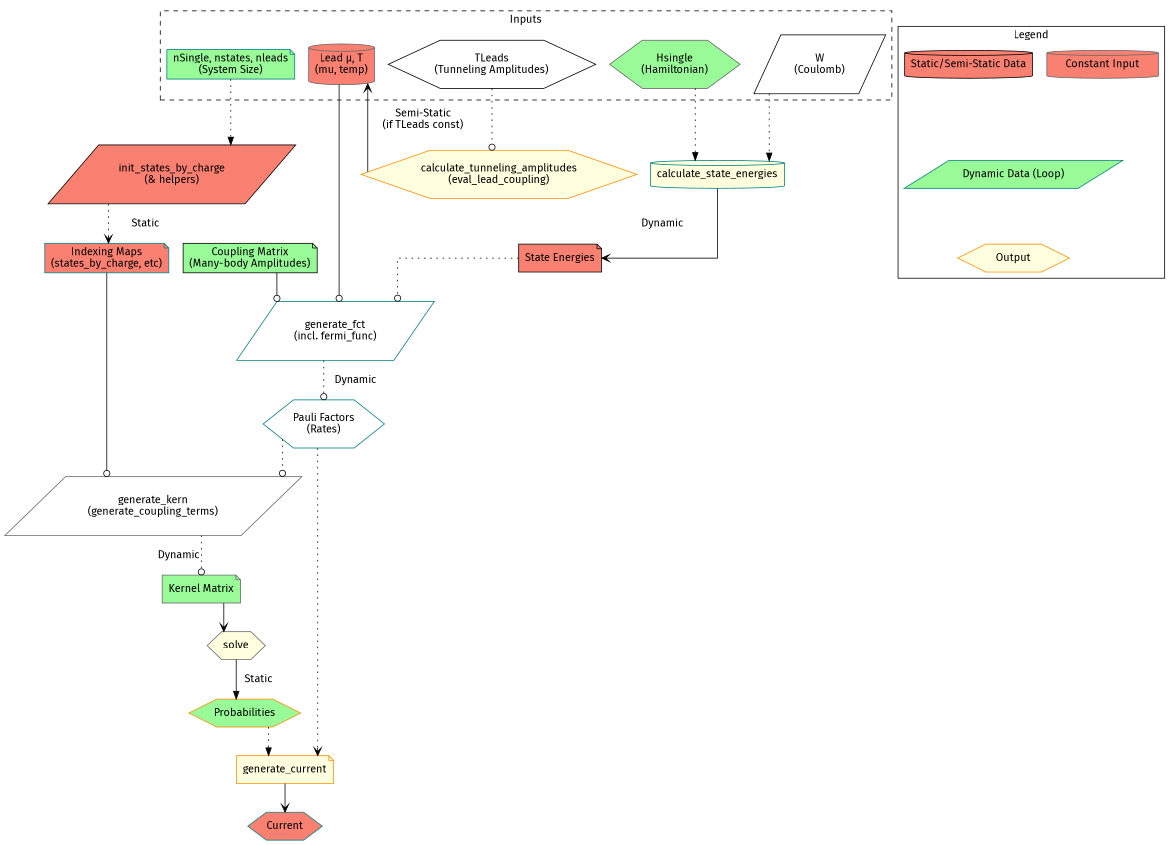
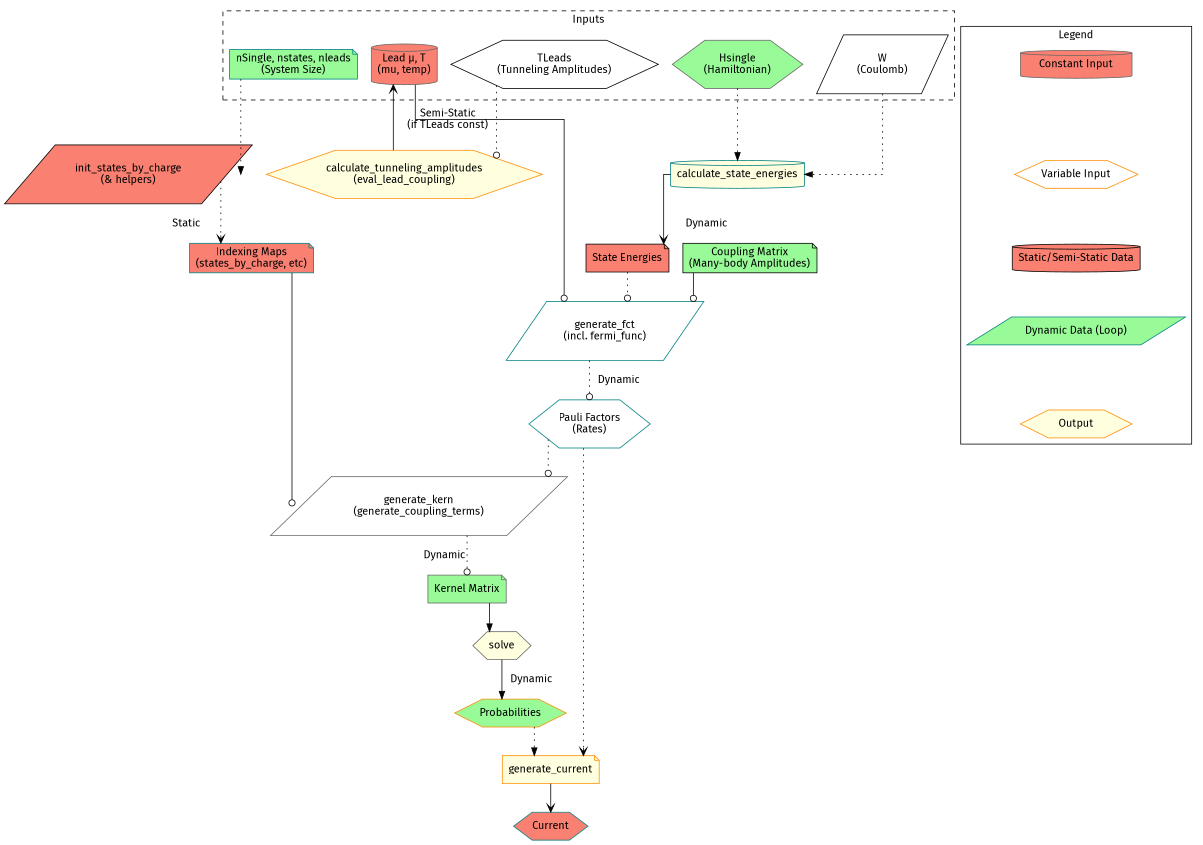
node "Variable Input": added
edge "Kernel Matrix" -> "solve": arrowhead vee -> normal
edge "solve" -> "Probabilities": label " Static" -> " Dynamic"
